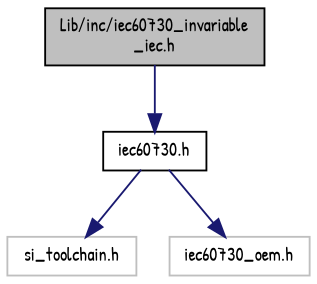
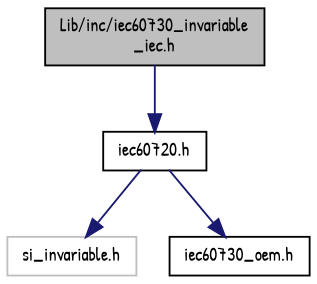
node "iec60730.h": label "iec60730.h" -> "iec60720.h"
node "si_toolchain.h": label "si_toolchain.h" -> "si_invariable.h"
node "iec60730_oem.h": color grey75 -> black
